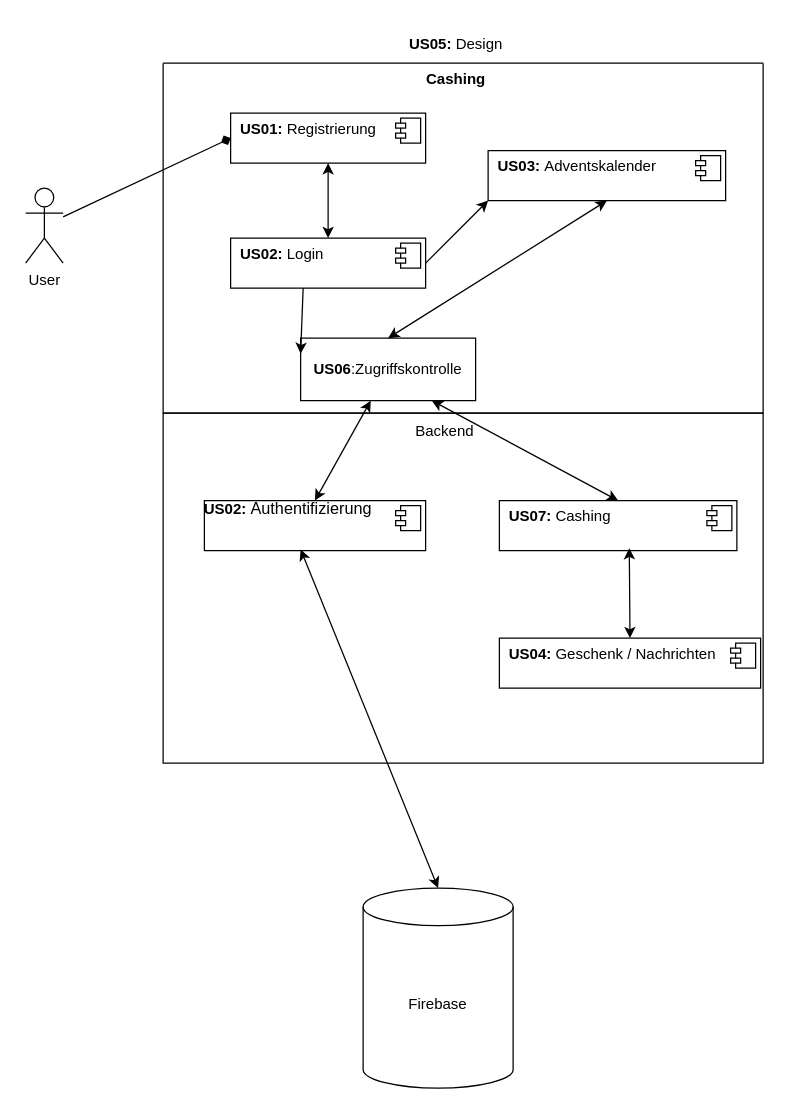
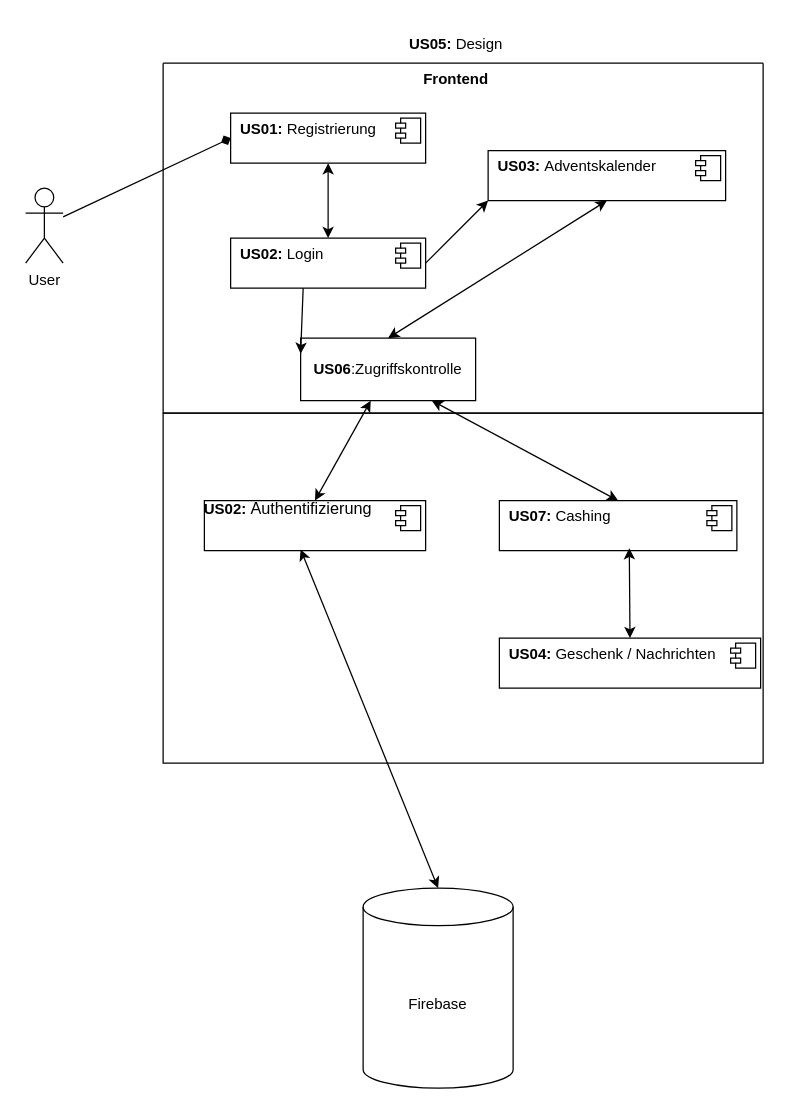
node "Cashing": label "Cashing" -> "Frontend"
node "Backend": removed
